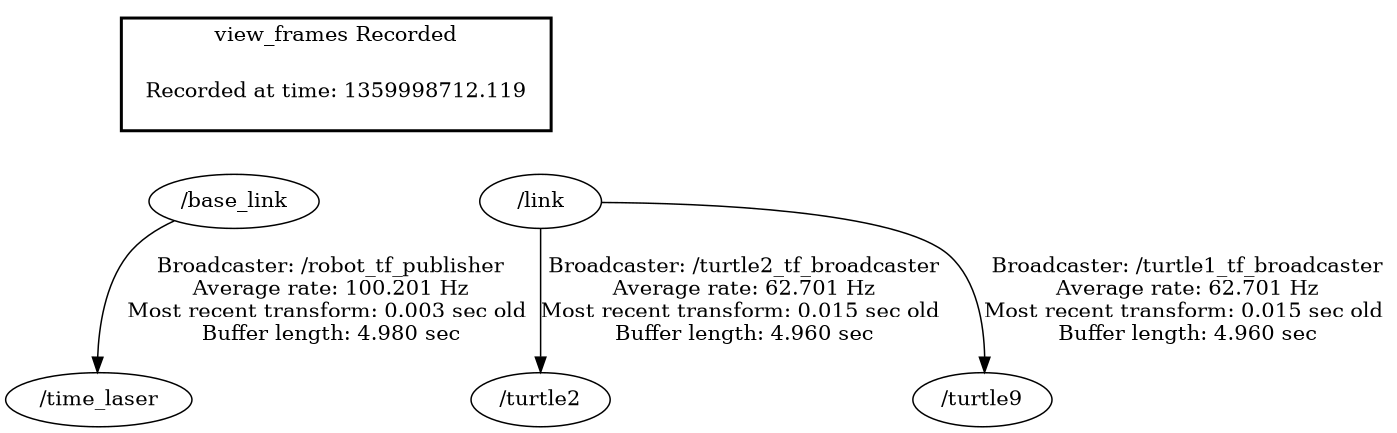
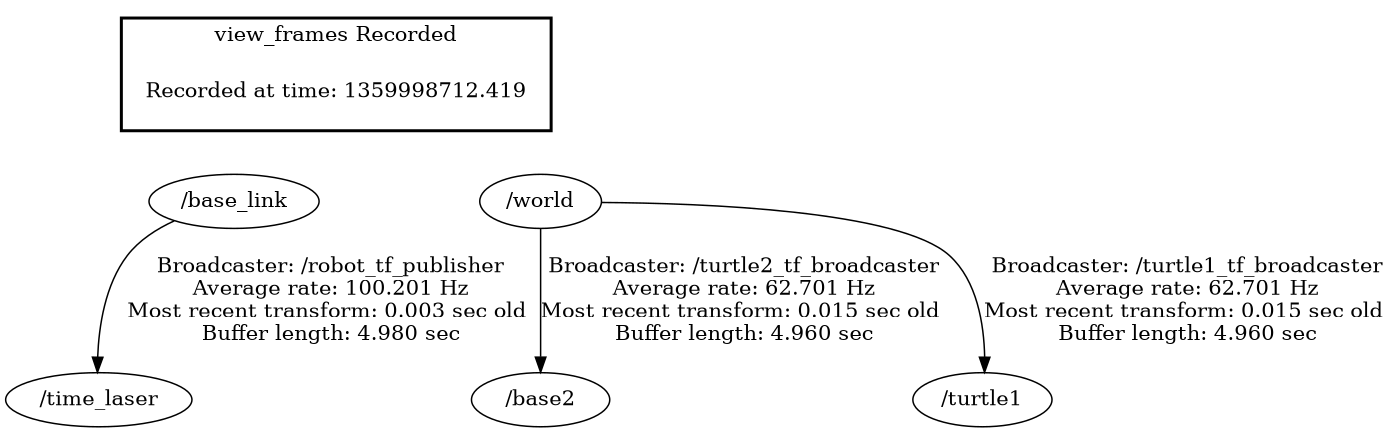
node "Recorded at time: 1359998712.119": label "Recorded at time: 1359998712.119" -> "Recorded at time: 1359998712.419"
node "/link": label "/link" -> "/world"
node "/turtle2": label "/turtle2" -> "/base2"
node "/turtle9": label "/turtle9" -> "/turtle1"
